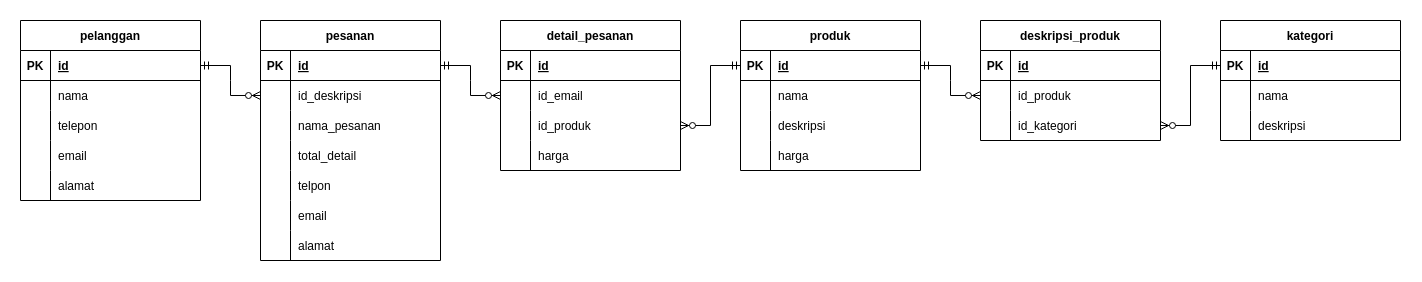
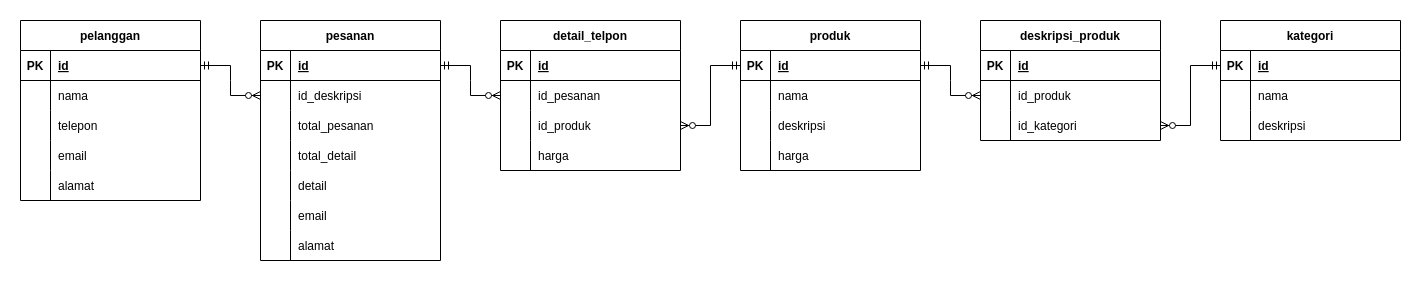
node "detail_pesanan": label "detail_pesanan" -> "detail_telpon"
node "id_email": label "id_email" -> "id_pesanan"
node "nama_pesanan": label "nama_pesanan" -> "total_pesanan"
node "telpon": label "telpon" -> "detail"
